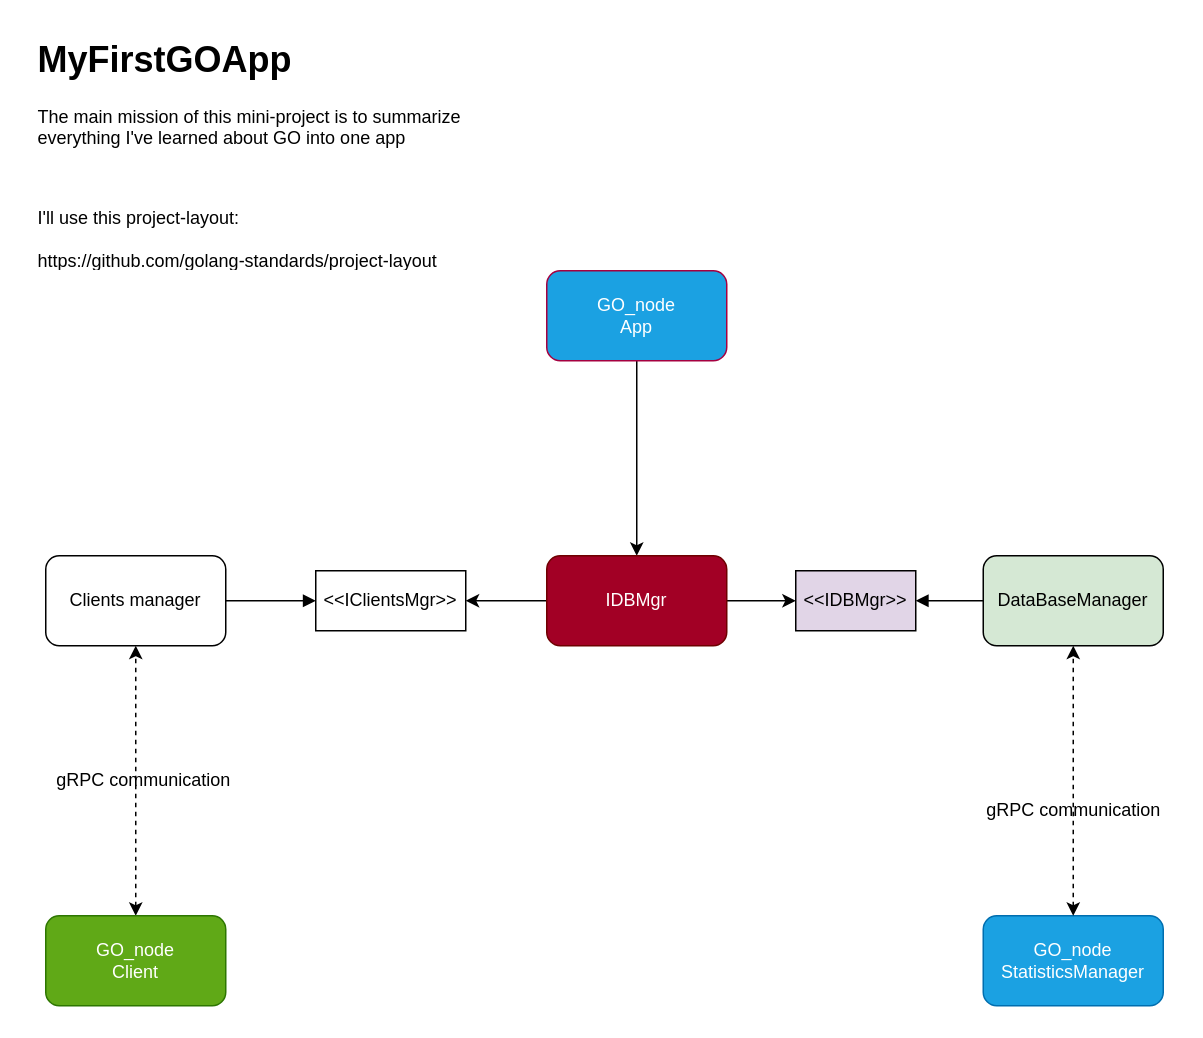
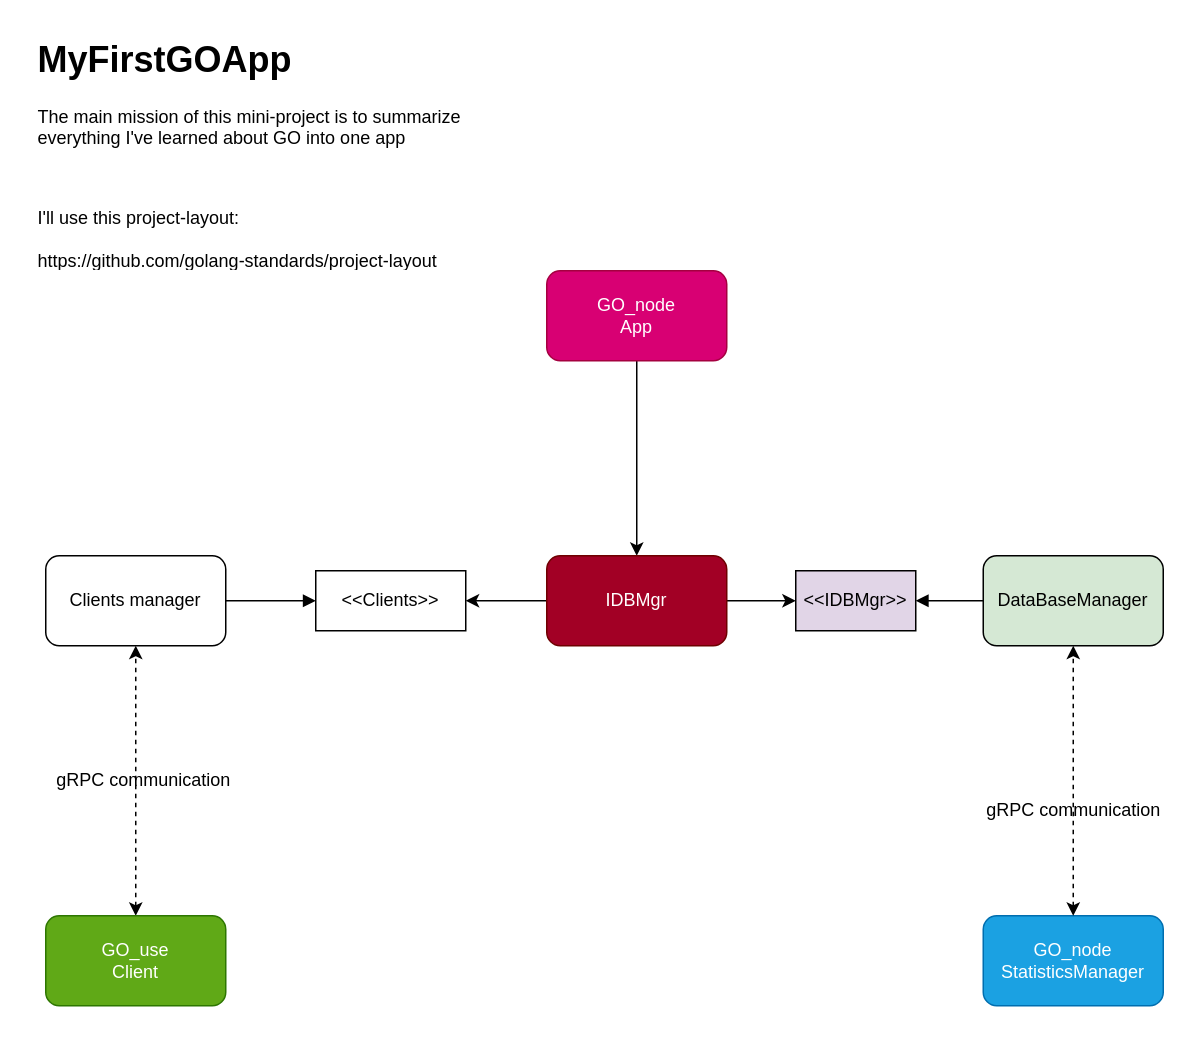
node "GO_node App": fillcolor #1ba1e2 -> #d80073
node "<<IClientsMgr>>": label "<<IClientsMgr>>" -> "<<Clients>>"
node "GO_node Client": label "GO_node Client" -> "GO_use Client"
